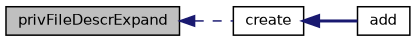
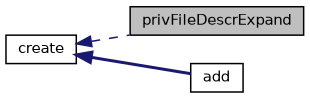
edge "create" -> "privFileDescrExpand": reversed
